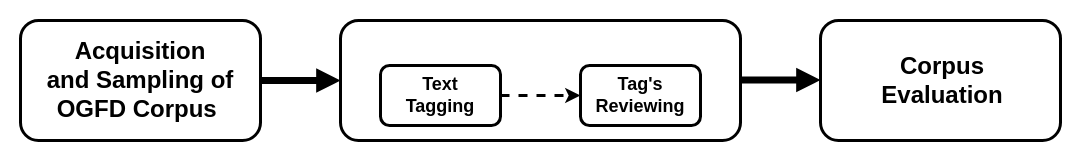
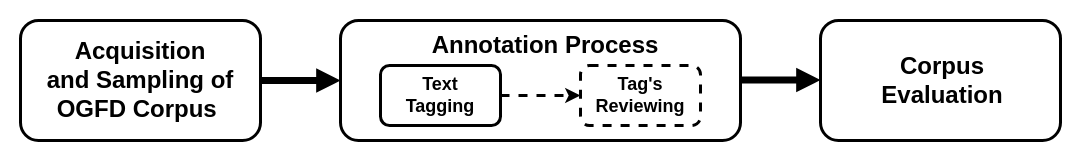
node "Annotation Process": added
node "Tag'sReviewing": style solid -> dashed
